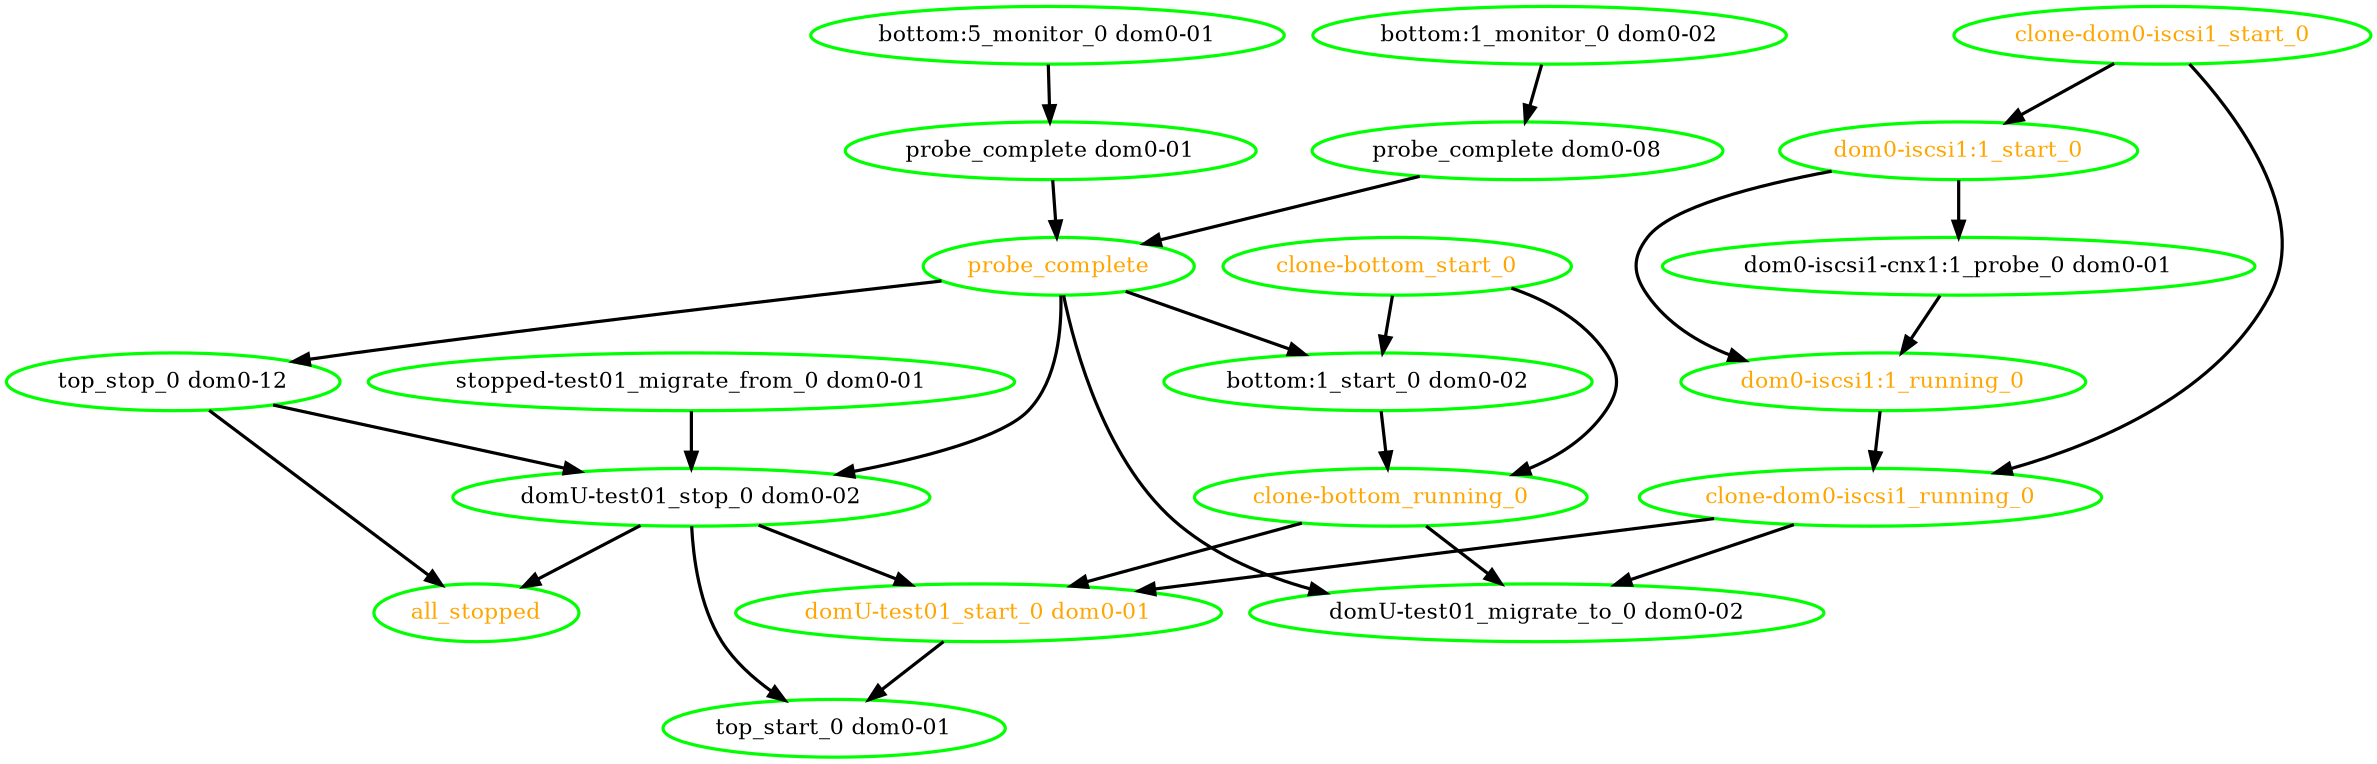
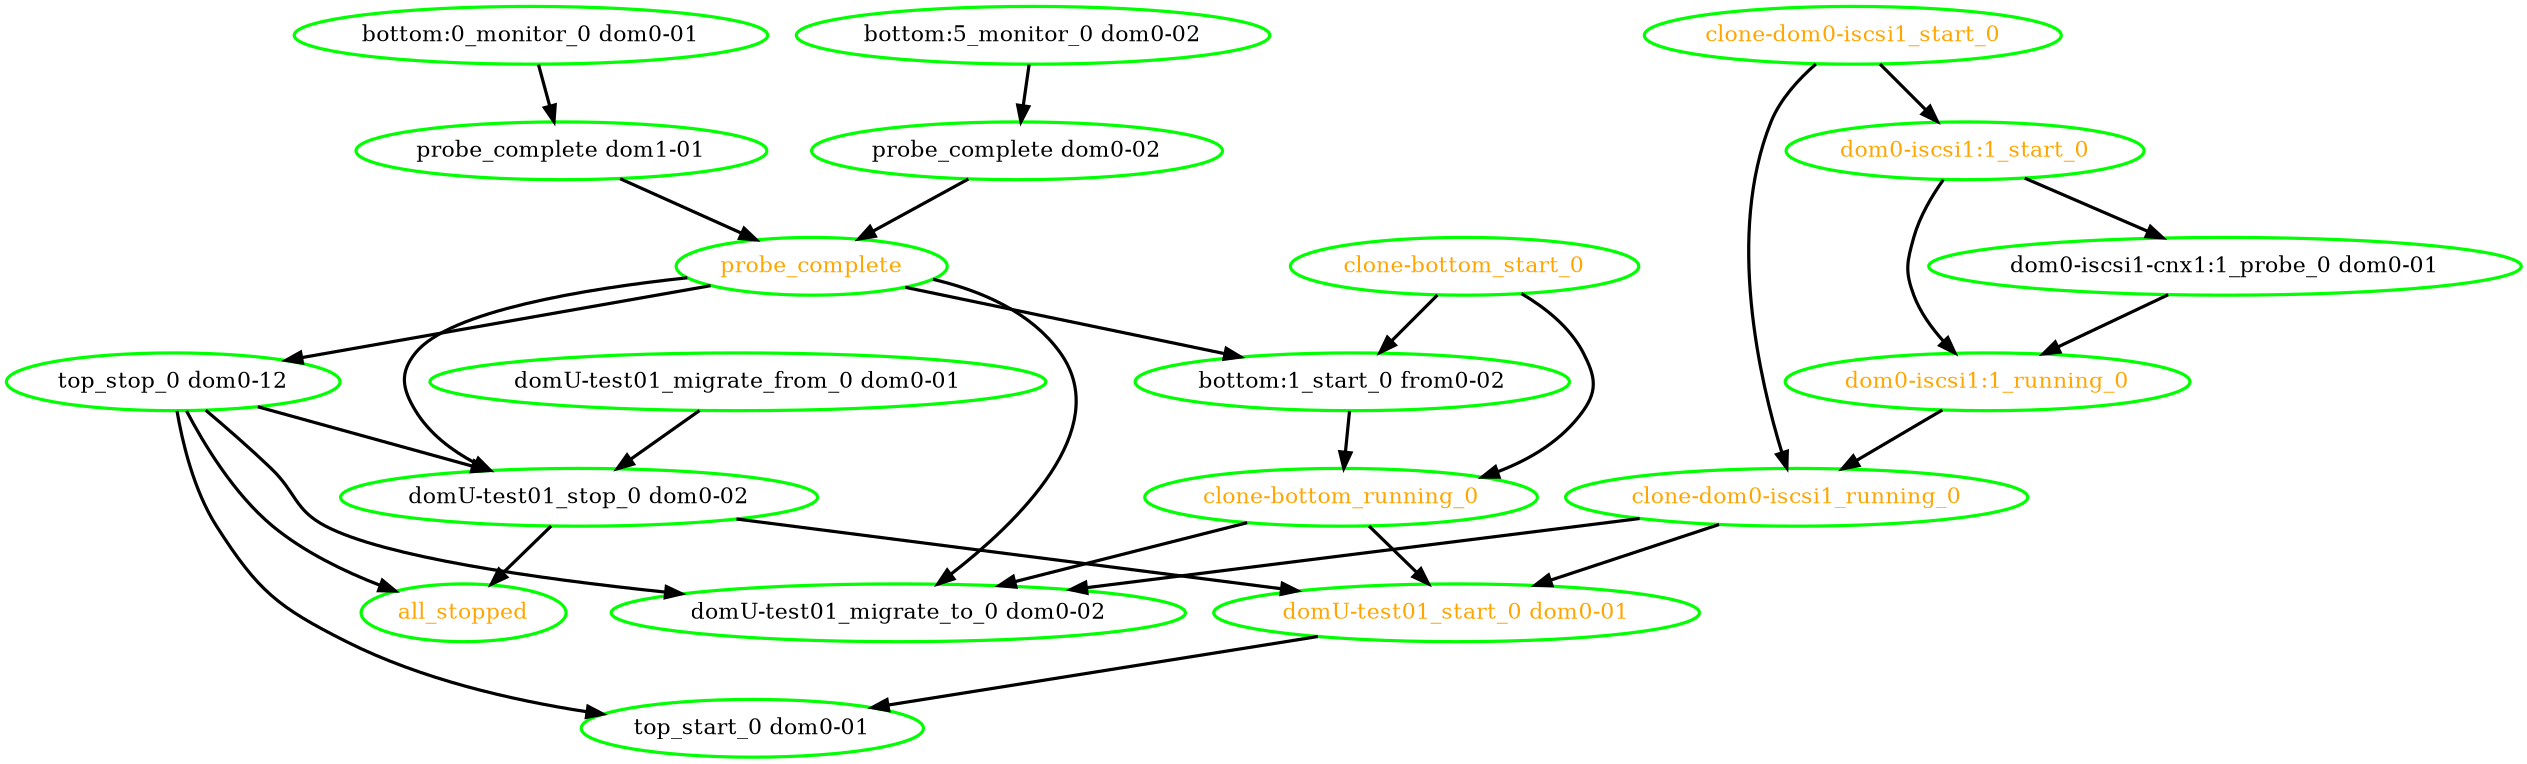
node "bottom:5_monitor_0 dom0-01": label "bottom:5_monitor_0 dom0-01" -> "bottom:0_monitor_0 dom0-01"
node "bottom:1_monitor_0 dom0-02": label "bottom:1_monitor_0 dom0-02" -> "bottom:5_monitor_0 dom0-02"
node "probe_complete dom0-01": label "probe_complete dom0-01" -> "probe_complete dom1-01"
node "probe_complete dom0-08": label "probe_complete dom0-08" -> "probe_complete dom0-02"
node "stopped-test01_migrate_from_0 dom0-01": label "stopped-test01_migrate_from_0 dom0-01" -> "domU-test01_migrate_from_0 dom0-01"
node "bottom:1_start_0 dom0-02": label "bottom:1_start_0 dom0-02" -> "bottom:1_start_0 from0-02"
edge "top_stop_0 dom0-12" -> "domU-test01_migrate_to_0 dom0-02": added
edge "domU-test01_stop_0 dom0-02" -> "top_start_0 dom0-01": now "top_stop_0 dom0-12" -> "top_start_0 dom0-01"
